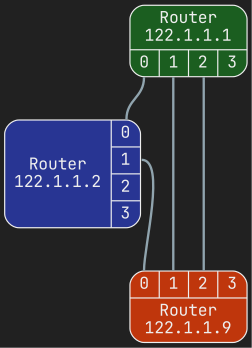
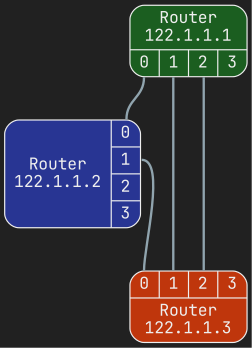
node "0": text "122.1.1.9" -> "122.1.1.3"
